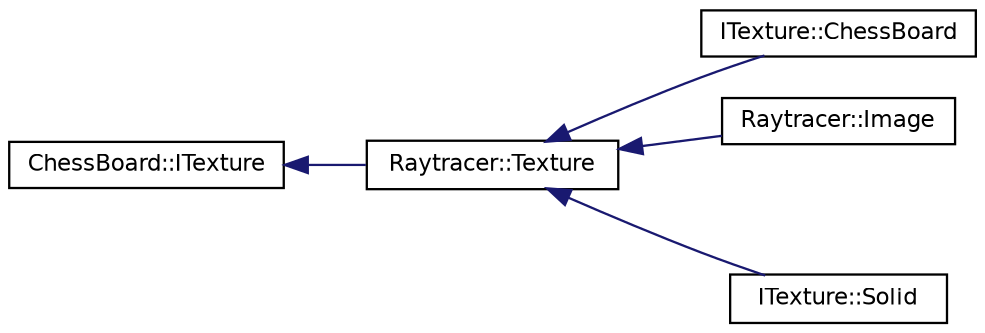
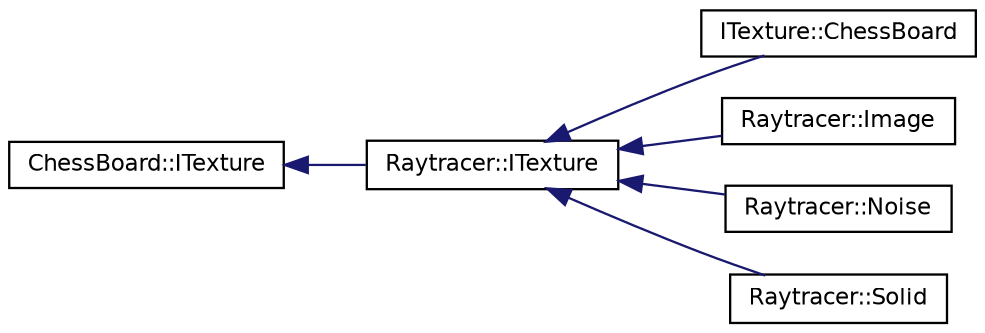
node "Raytracer::Texture": label "Raytracer::Texture" -> "Raytracer::ITexture"
node "Raytracer::Noise": added
node "ITexture::Solid": label "ITexture::Solid" -> "Raytracer::Solid"
